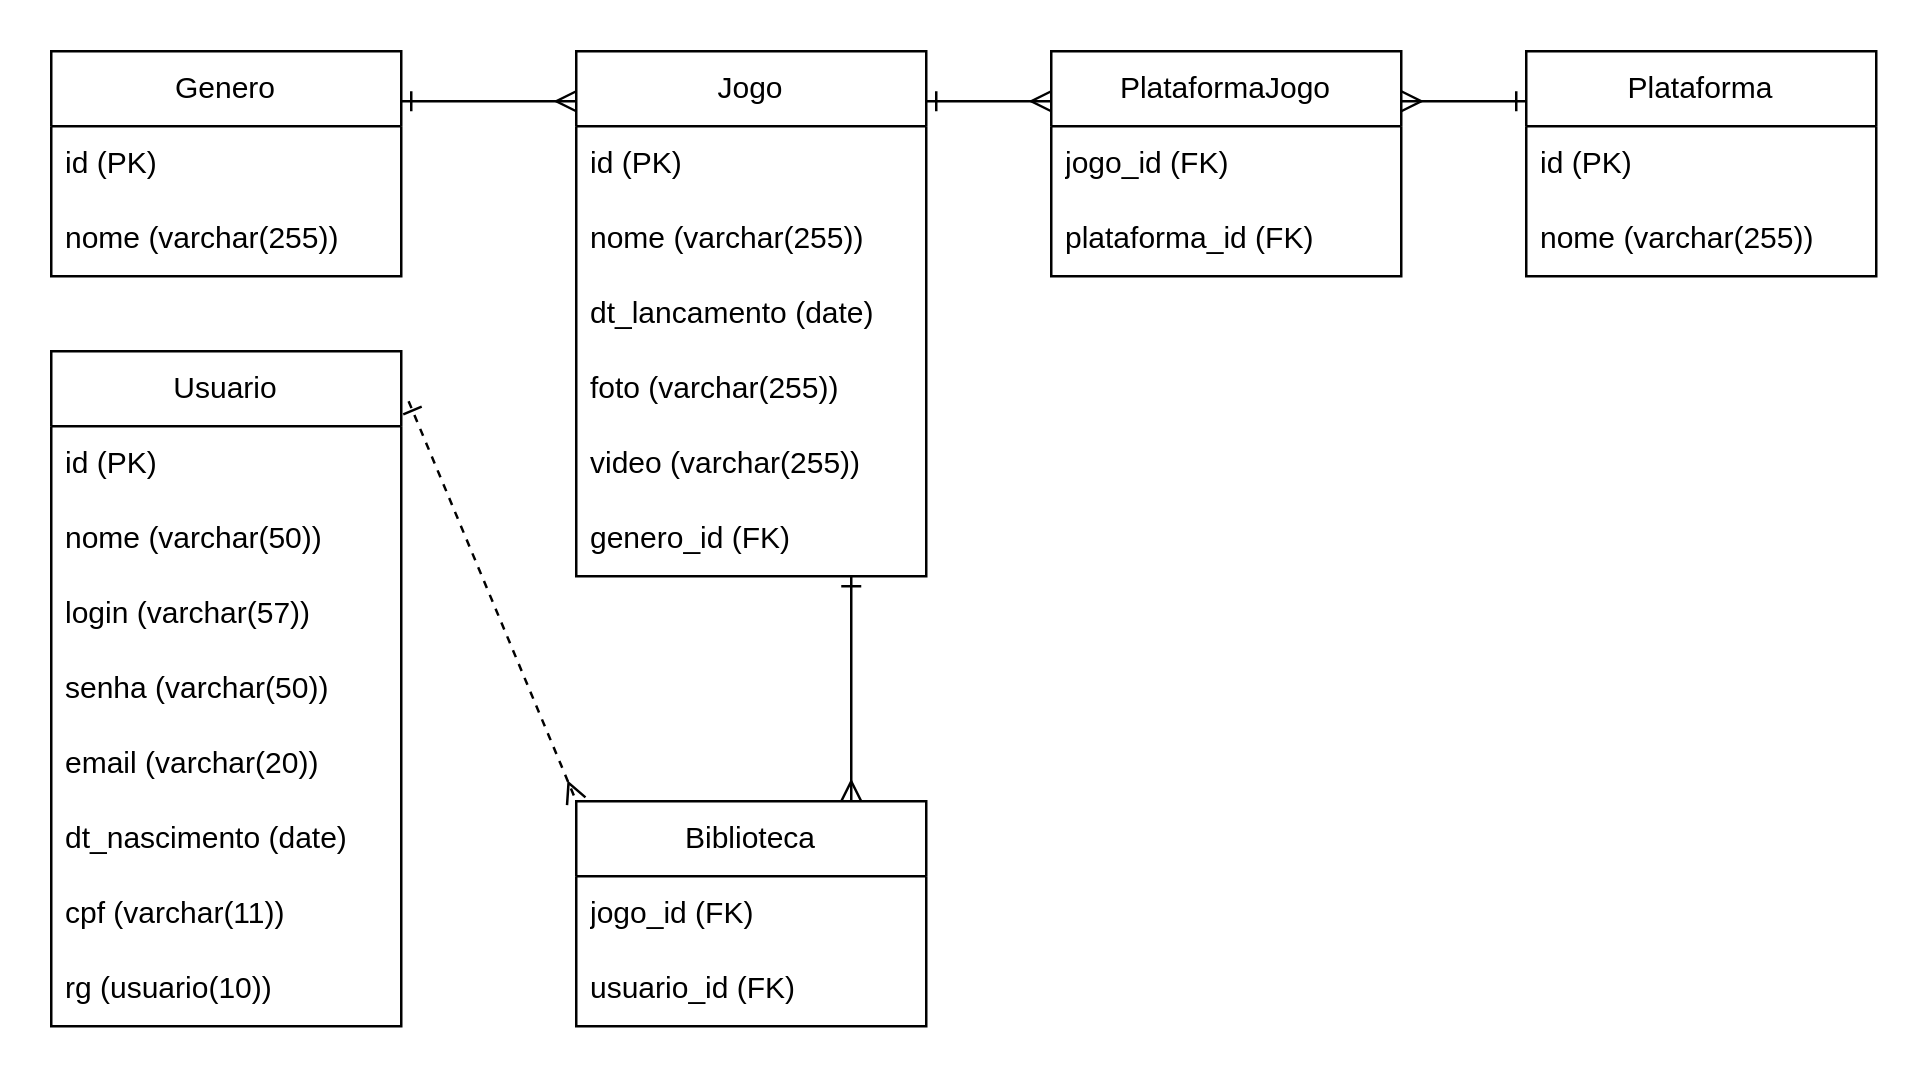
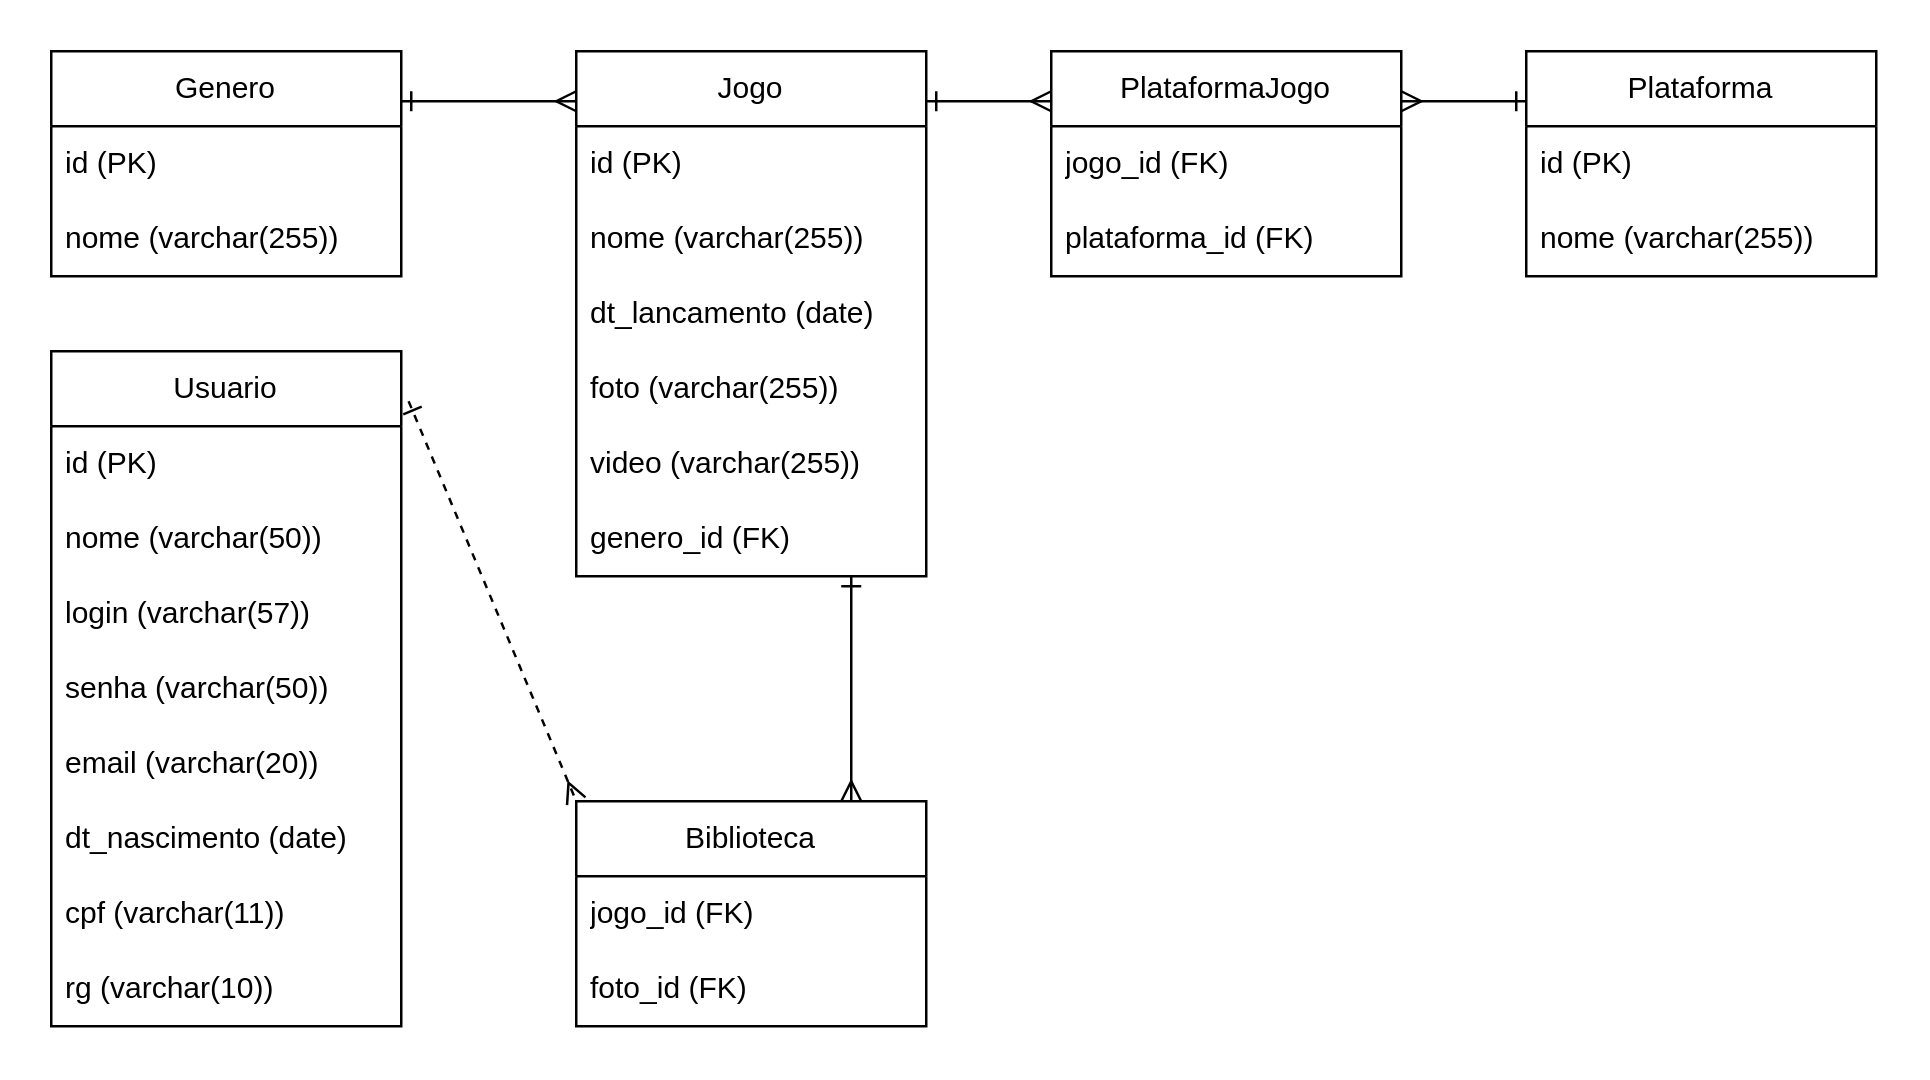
node "rg (usuario(10))": label "rg (usuario(10))" -> "rg (varchar(10))"
node "usuario_id (FK)": label "usuario_id (FK)" -> "foto_id (FK)"
